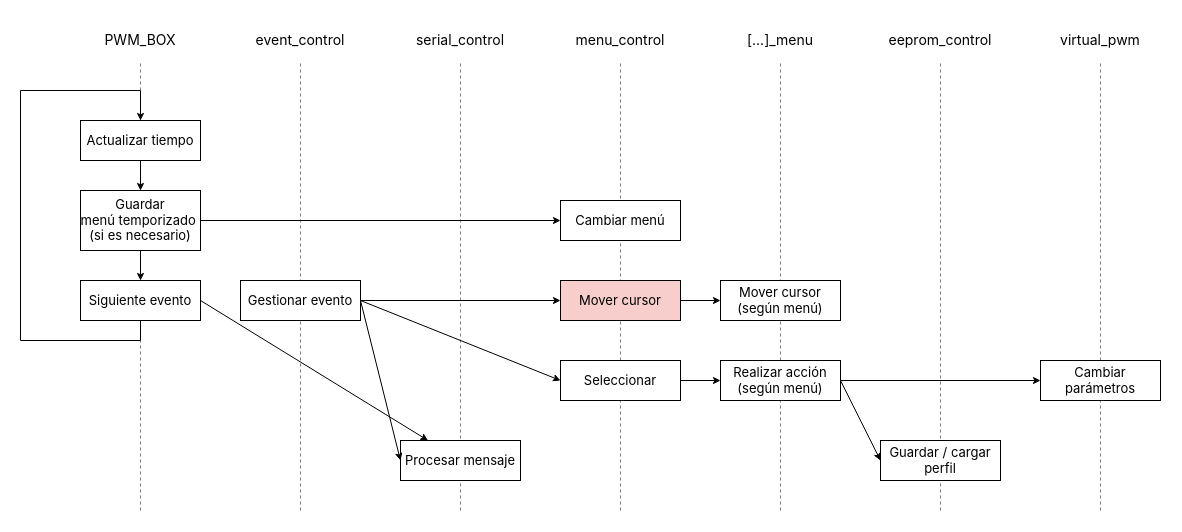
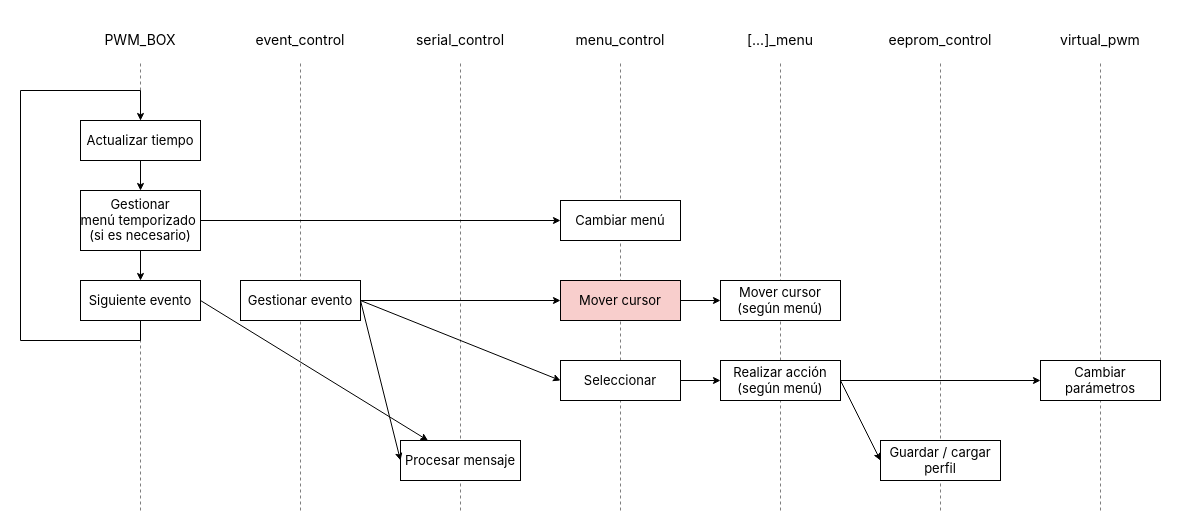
node "Guardar menú temporizado (si es necesario)": label "Guardar menú temporizado (si es necesario)" -> "Gestionar menú temporizado (si es necesario)"
